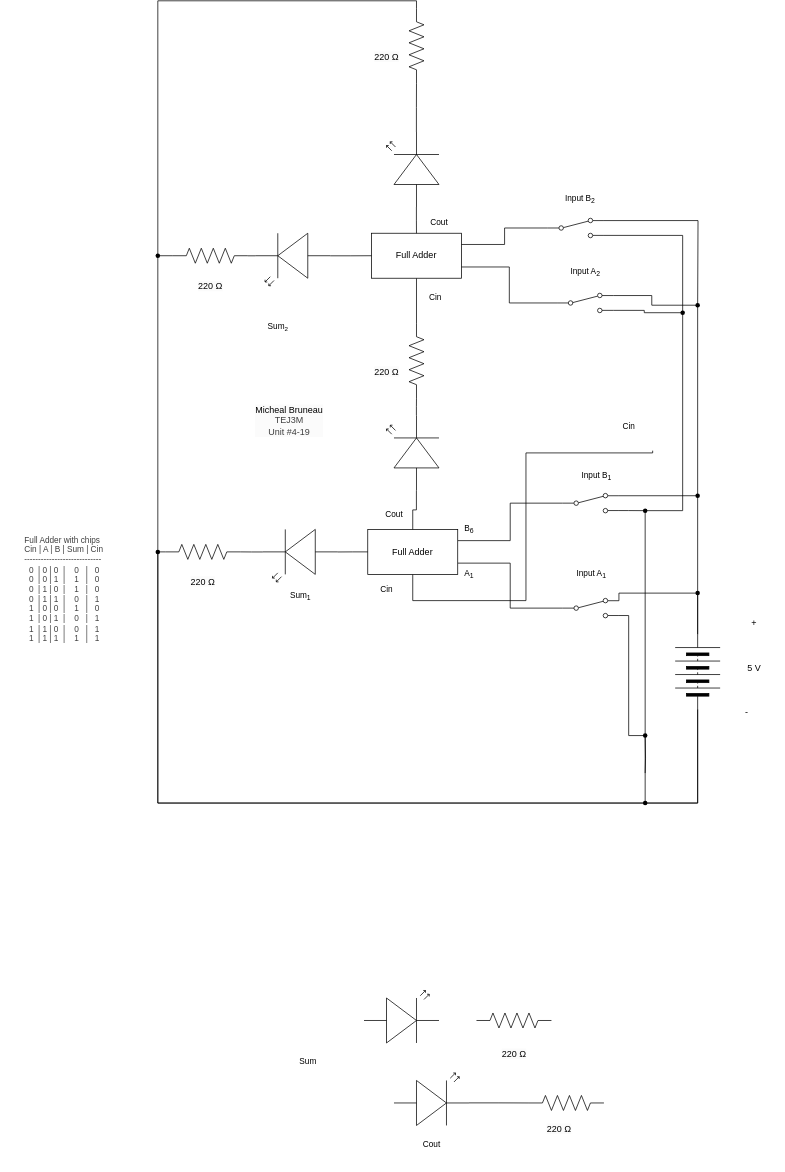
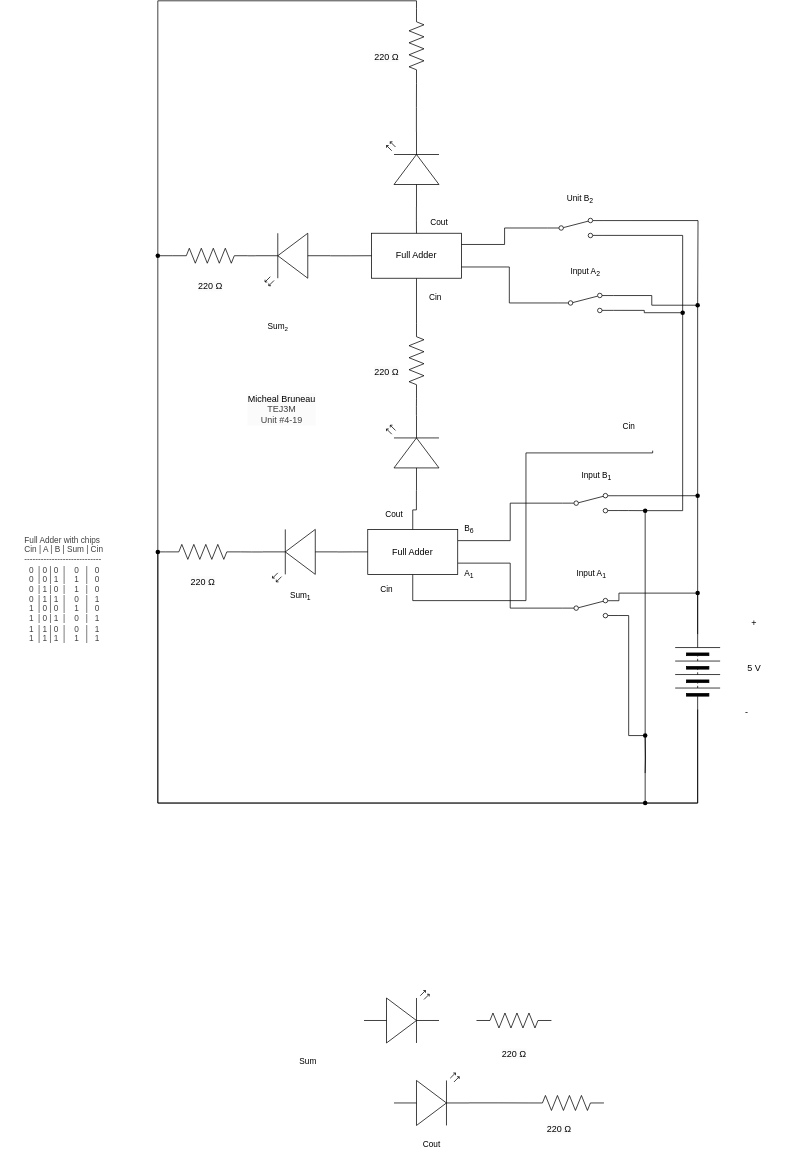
node "Input B2": label "Input B2" -> "Unit B2"
node "Micheal Bruneau TEJ3M Unit #4-19": moved (289, 420) -> (282, 409)
